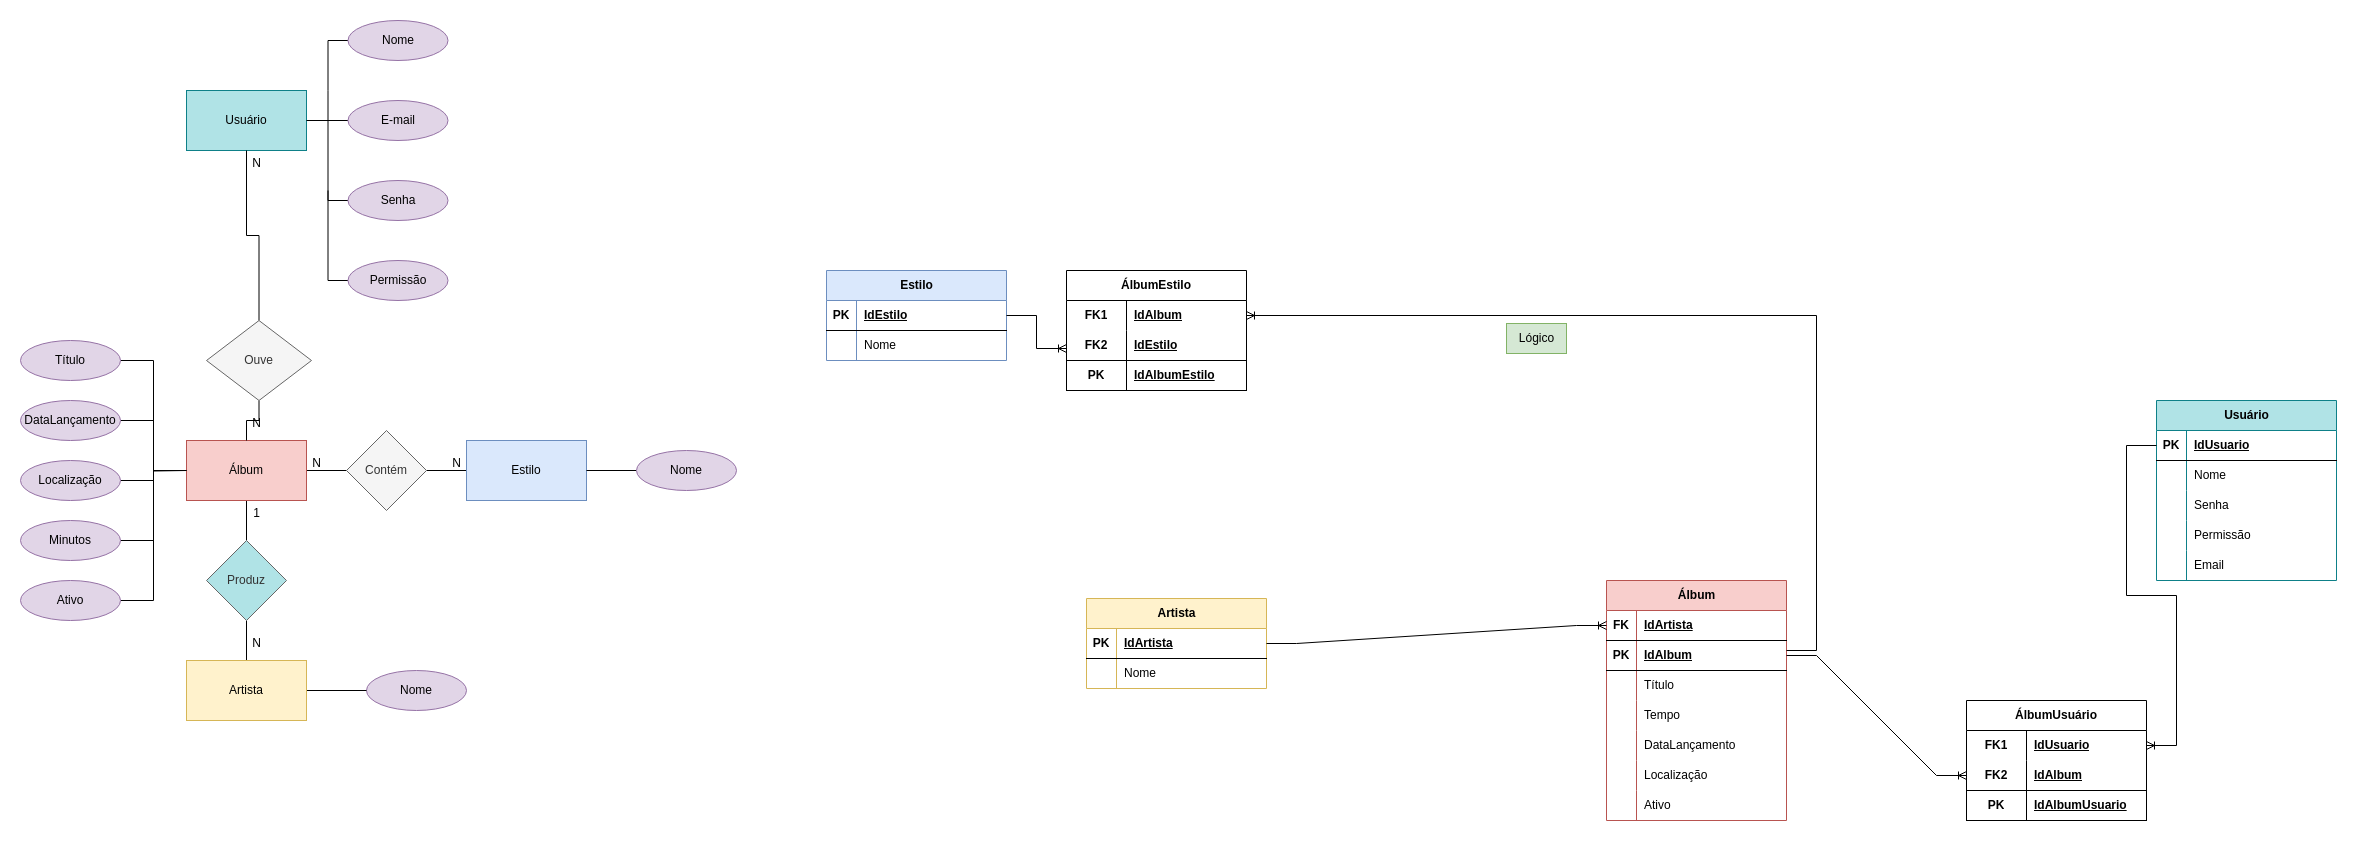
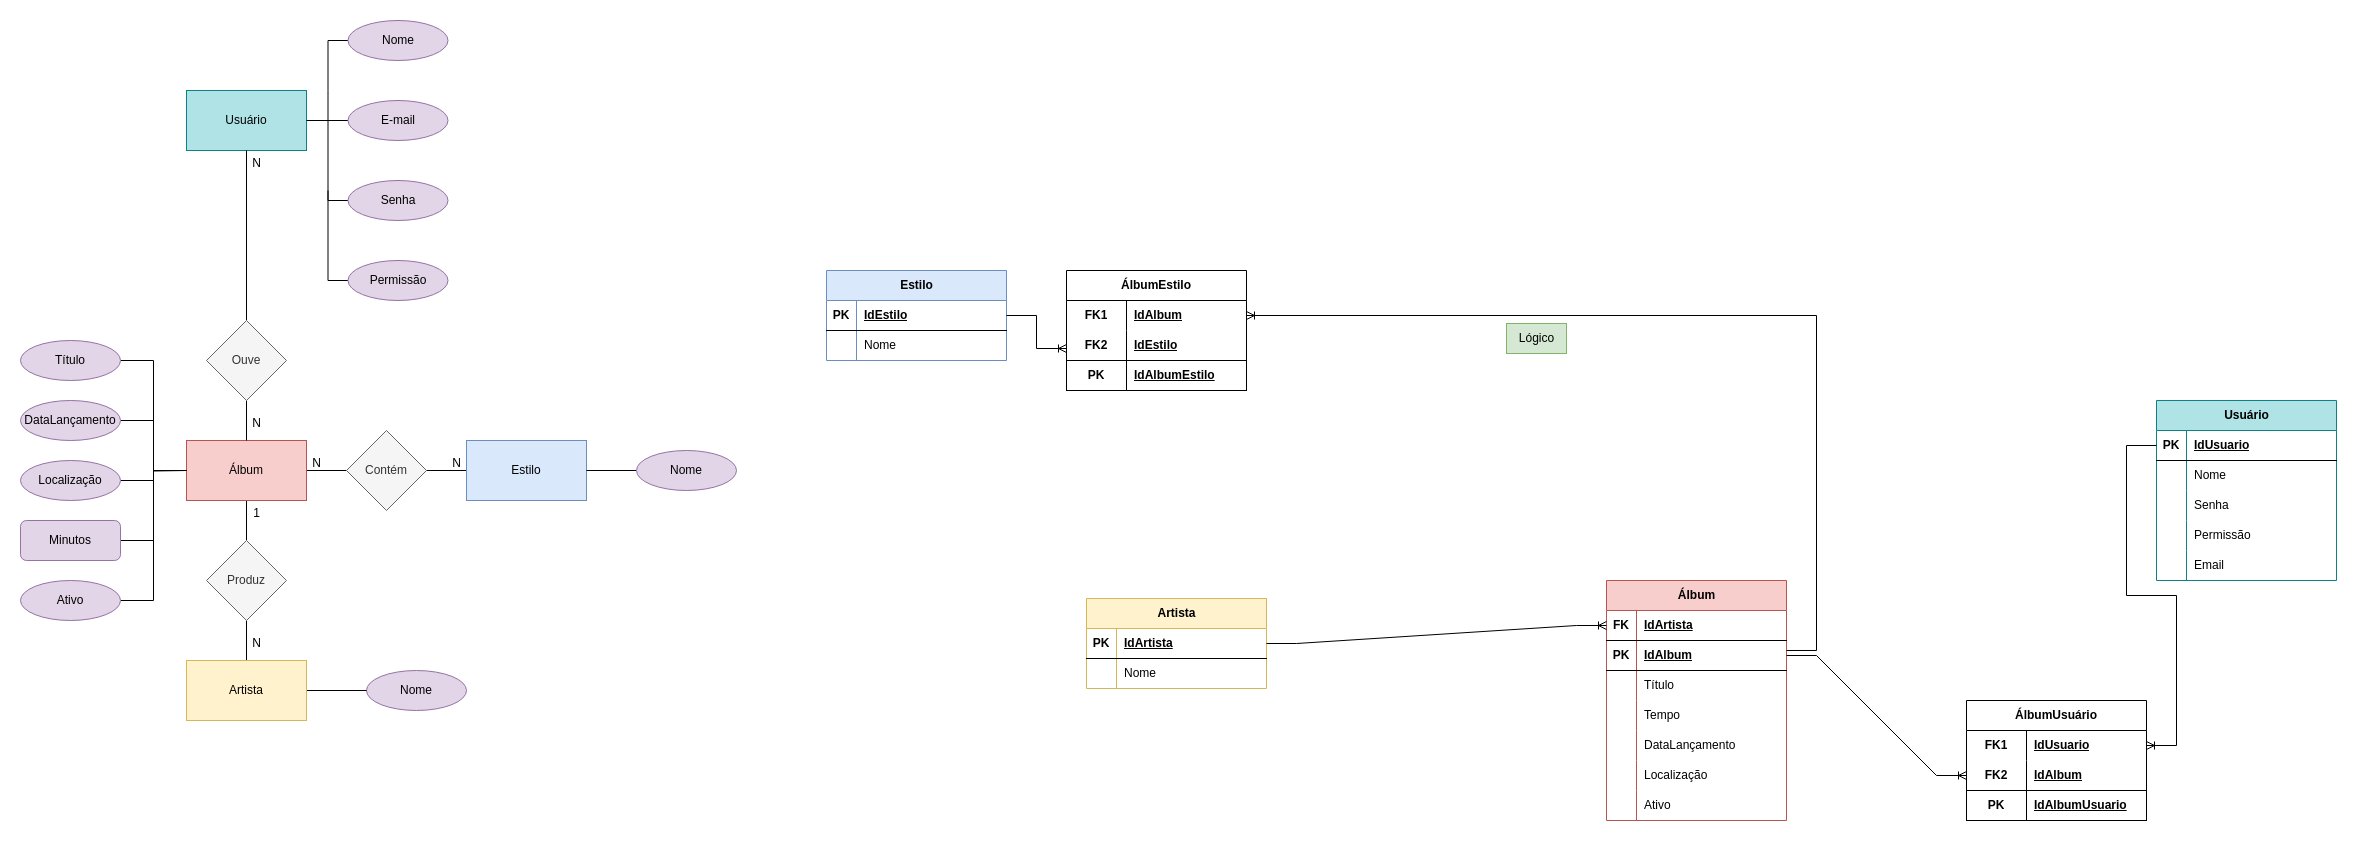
node "Ouve": size 105x80 -> 80x80
node "Minutos": shape ellipse -> rounded rectangle
node "Produz": fillcolor #b0e3e6 -> #f5f5f5
